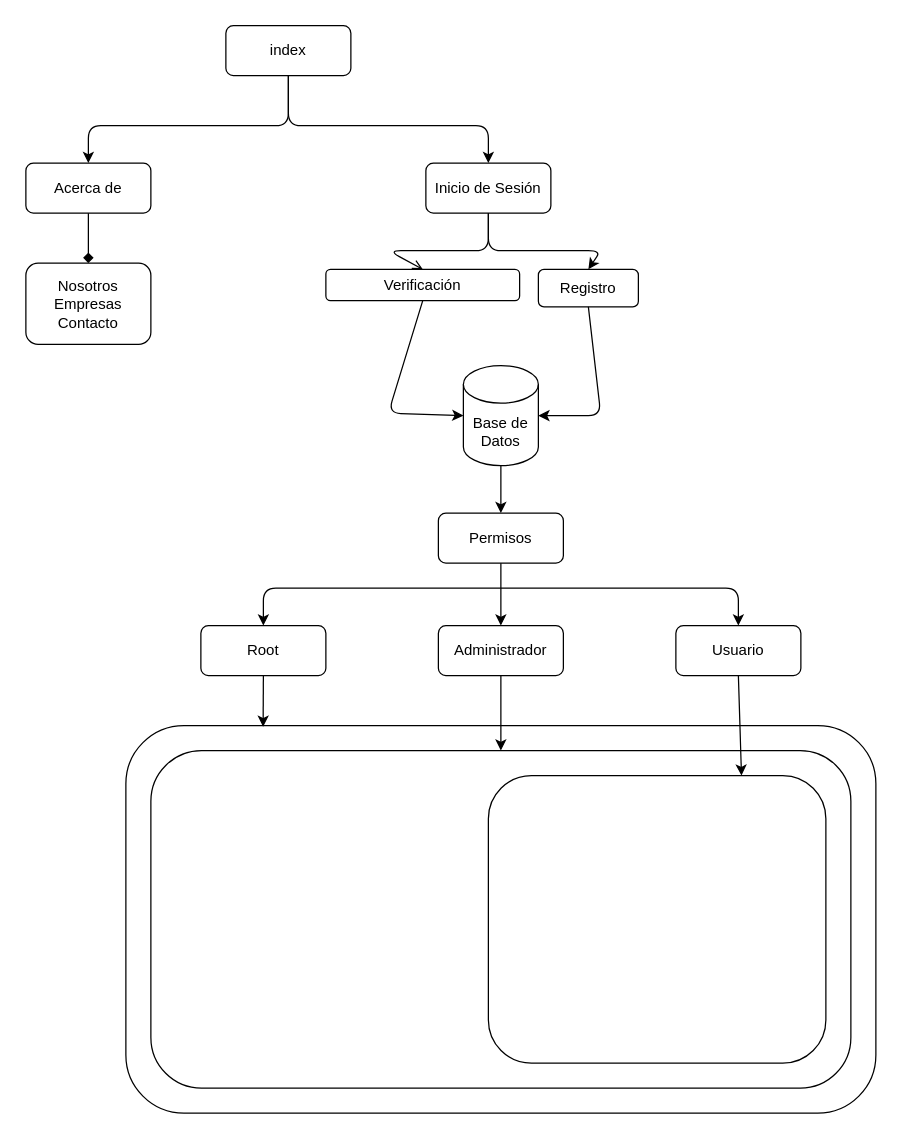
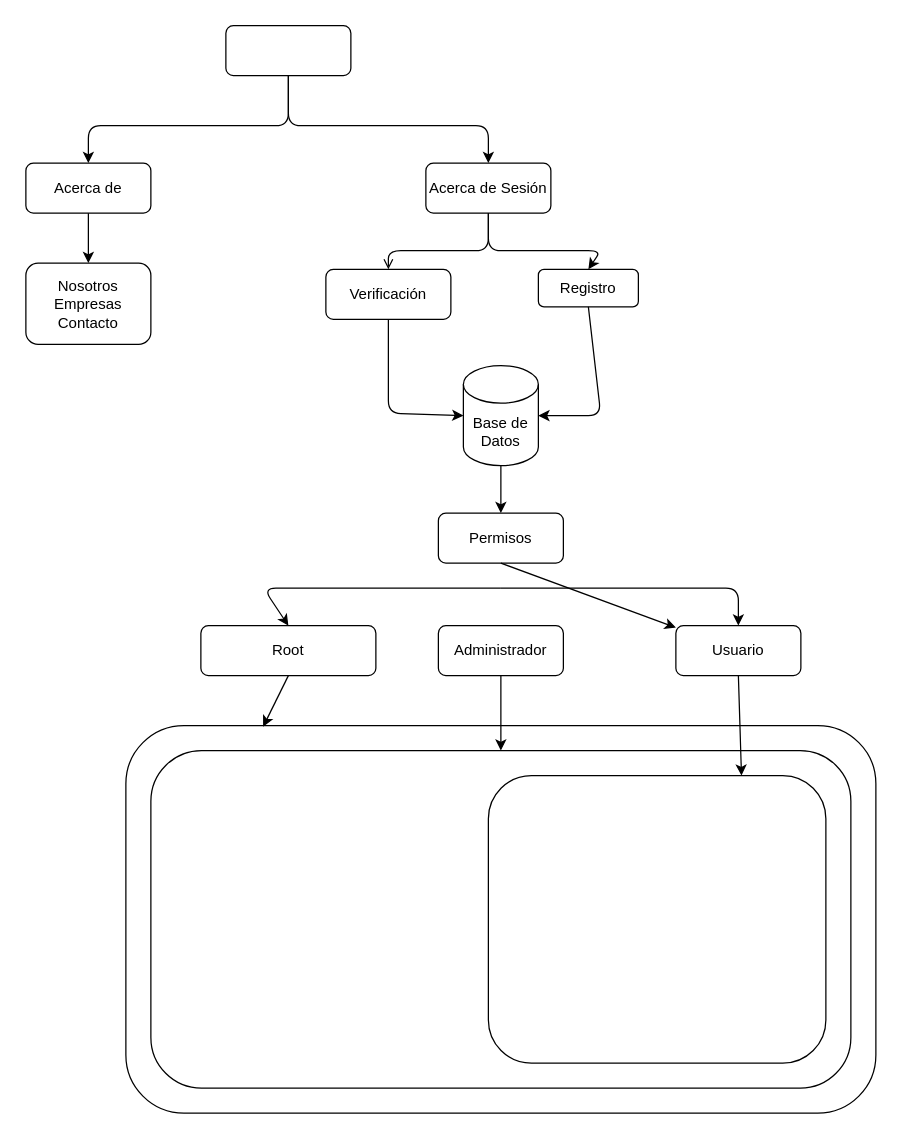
node "index": removed
node "Inicio de Sesión": label "Inicio de Sesión" -> "Acerca de Sesión"
edge "Acerca de" -> "Nosotros Empresas Contacto": arrowhead diamond -> classic
node "Verificación": size 194x31 -> 125x50
edge "Permisos" -> "Administrador": now "Permisos" -> "Usuario"
node "Root": size 125x50 -> 175x50
